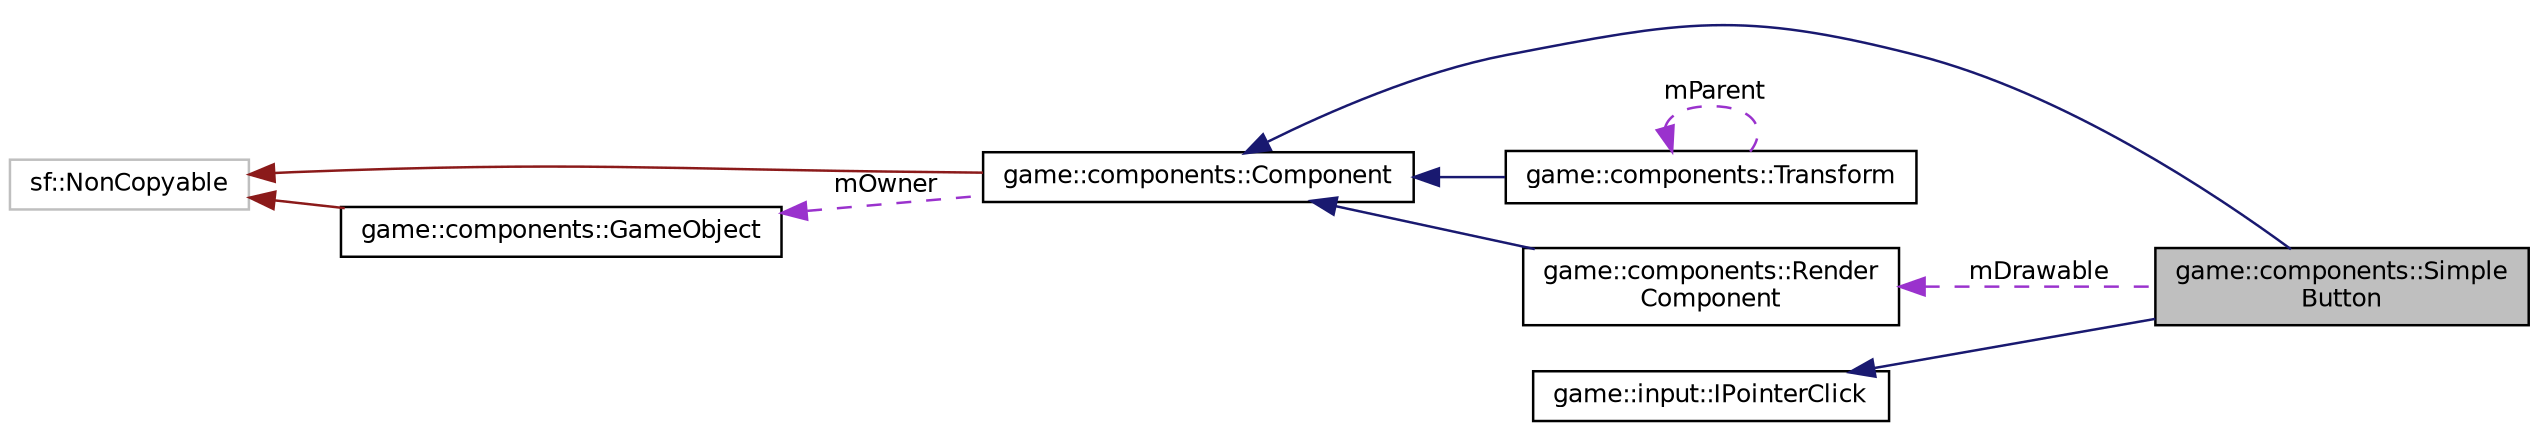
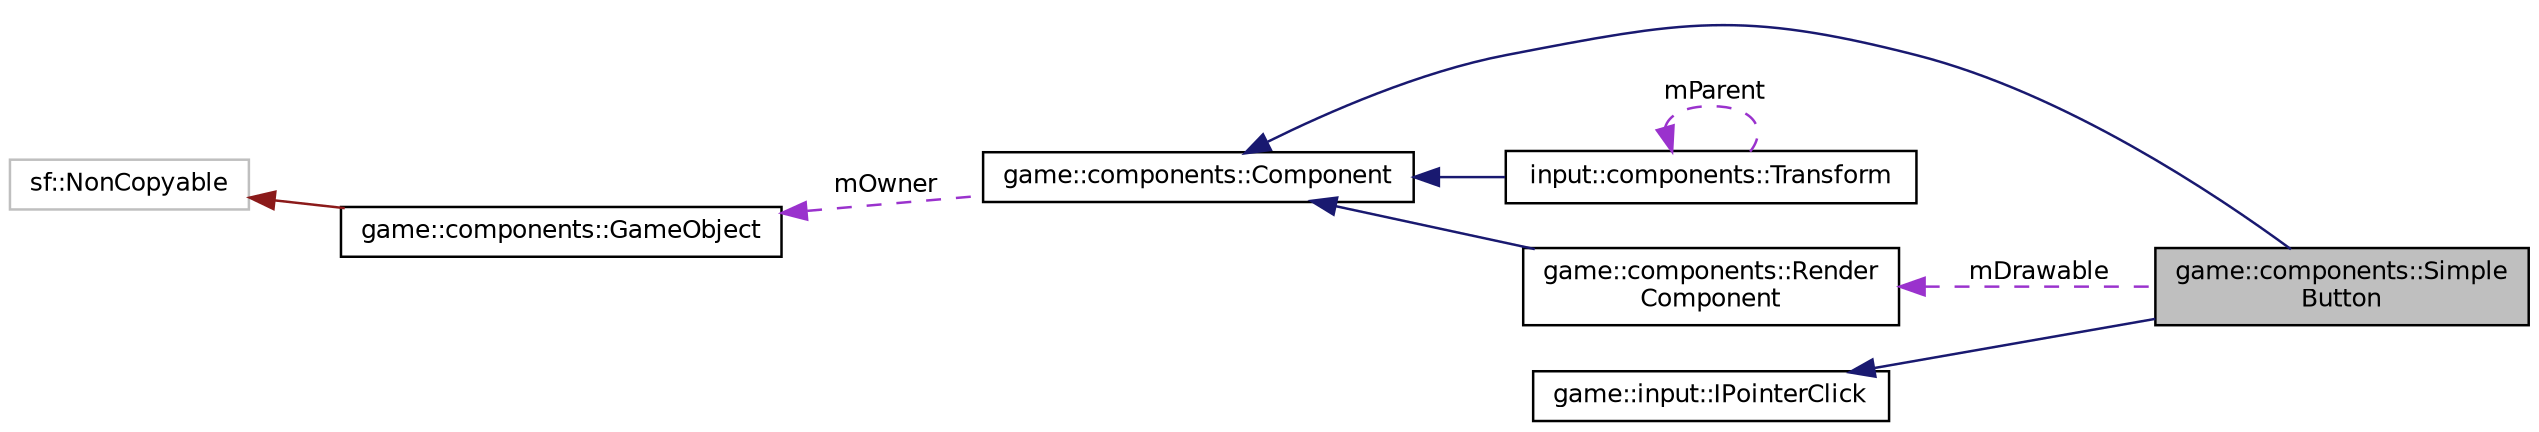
edge "game::components::Component" -> "sf::NonCopyable": removed
node "game::components::Transform": label "game::components::Transform" -> "input::components::Transform"
